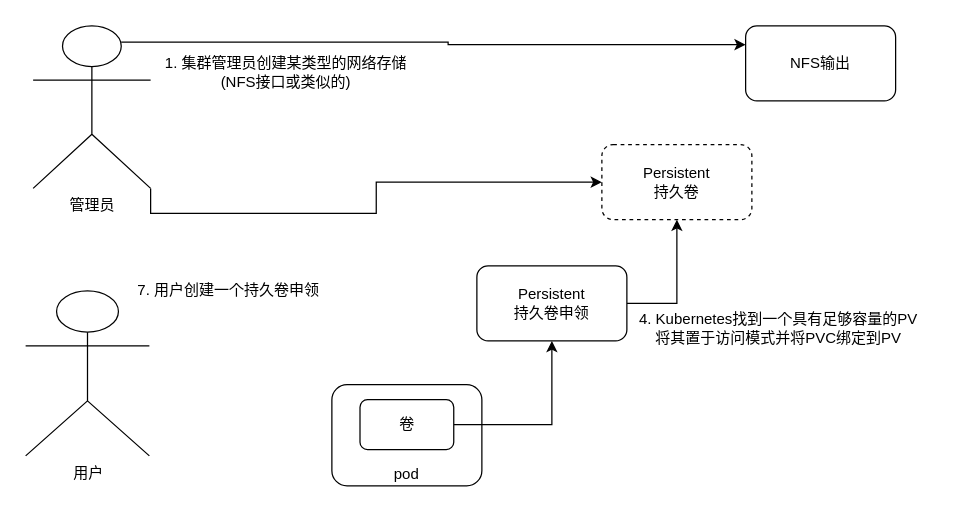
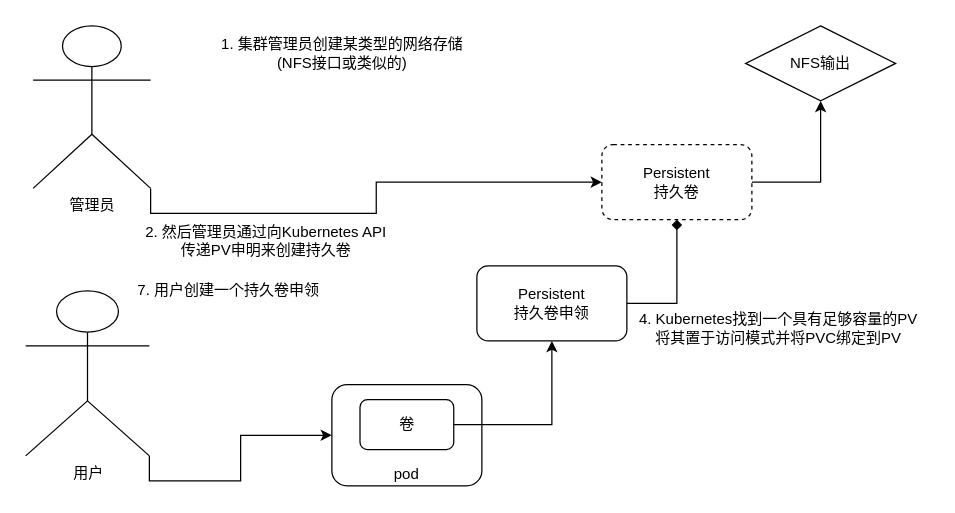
edge "管理员" -> "NFS输出": removed
node "NFS输出": shape rounded rectangle -> diamond
node "1. 集群管理员创建某类型的网络存储 (NFS接口或类似的)": moved (285, 71) -> (341, 53)
edge "Persistent 持久卷" -> "NFS输出": added
edge "Persistent 持久卷申领" -> "Persistent 持久卷": arrowhead classic -> diamond
node "2. 然后管理员通过向Kubernetes API 传递PV申明来创建持久卷": added
edge "用户" -> "pod": added
